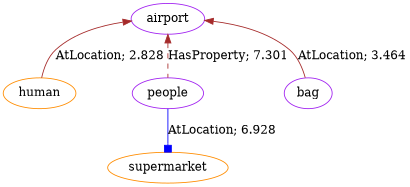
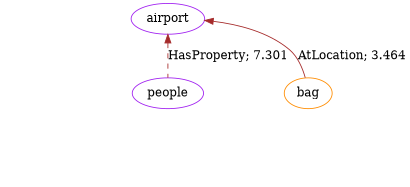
node "human": removed
node "bag": color purple -> darkorange
node "supermarket": removed
